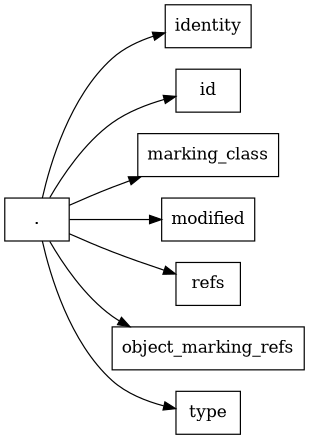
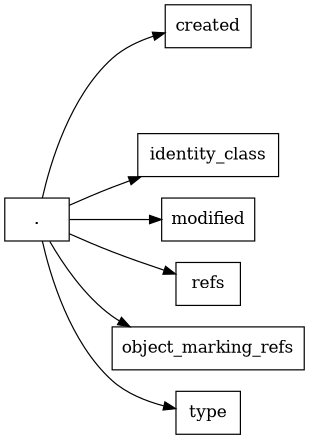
node "identity": label "identity" -> "created"
node "id": removed
node "marking_class": label "marking_class" -> "identity_class"
